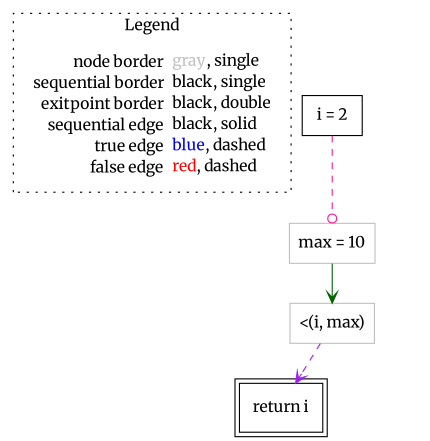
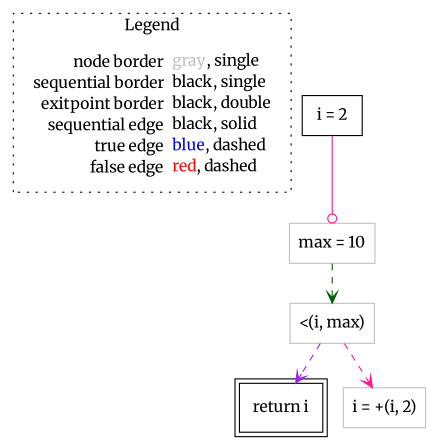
edge "i = 2" -> "max = 10": style dashed -> solid
edge "max = 10" -> "<(i, max)": style solid -> dashed
node "i = +(i, 2)": added
